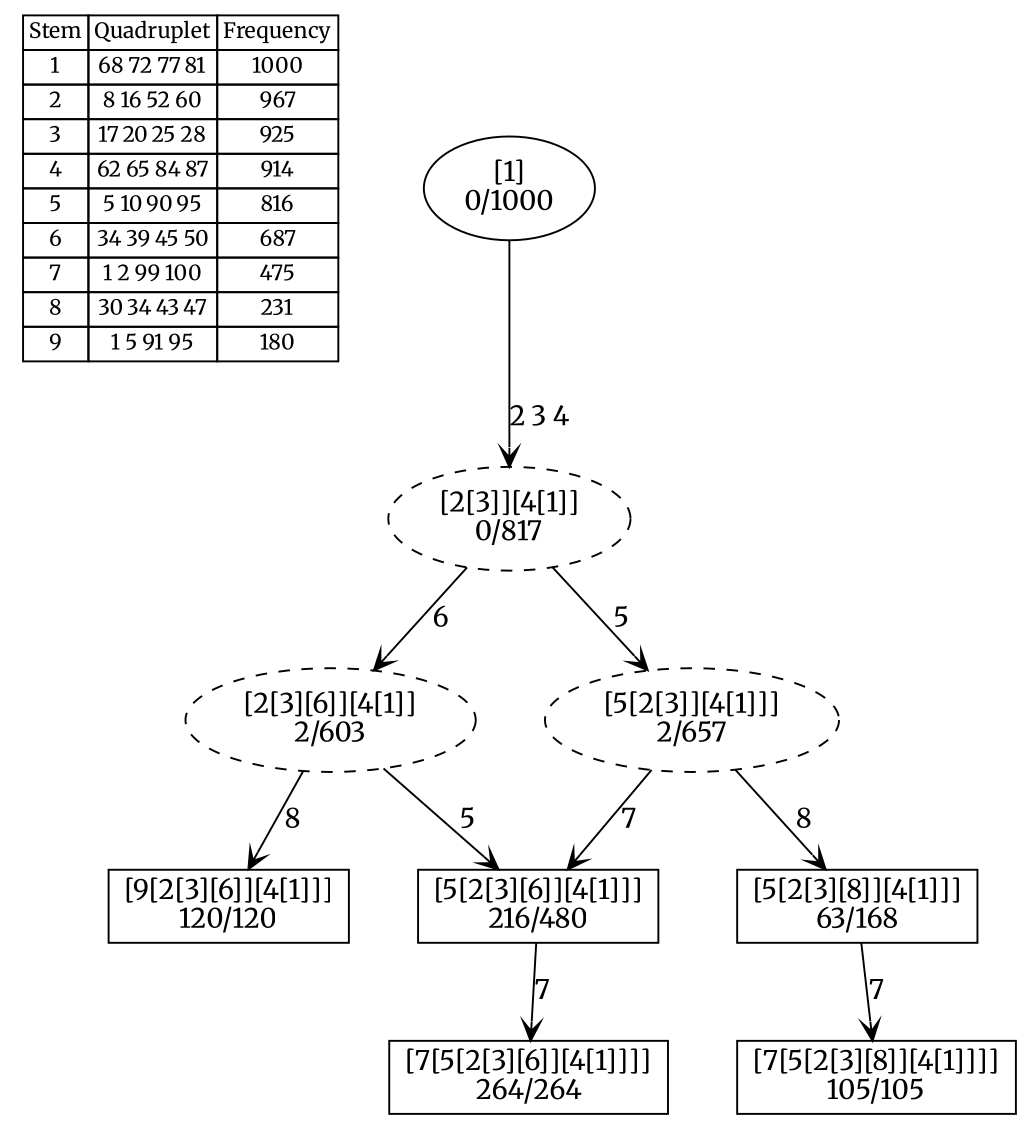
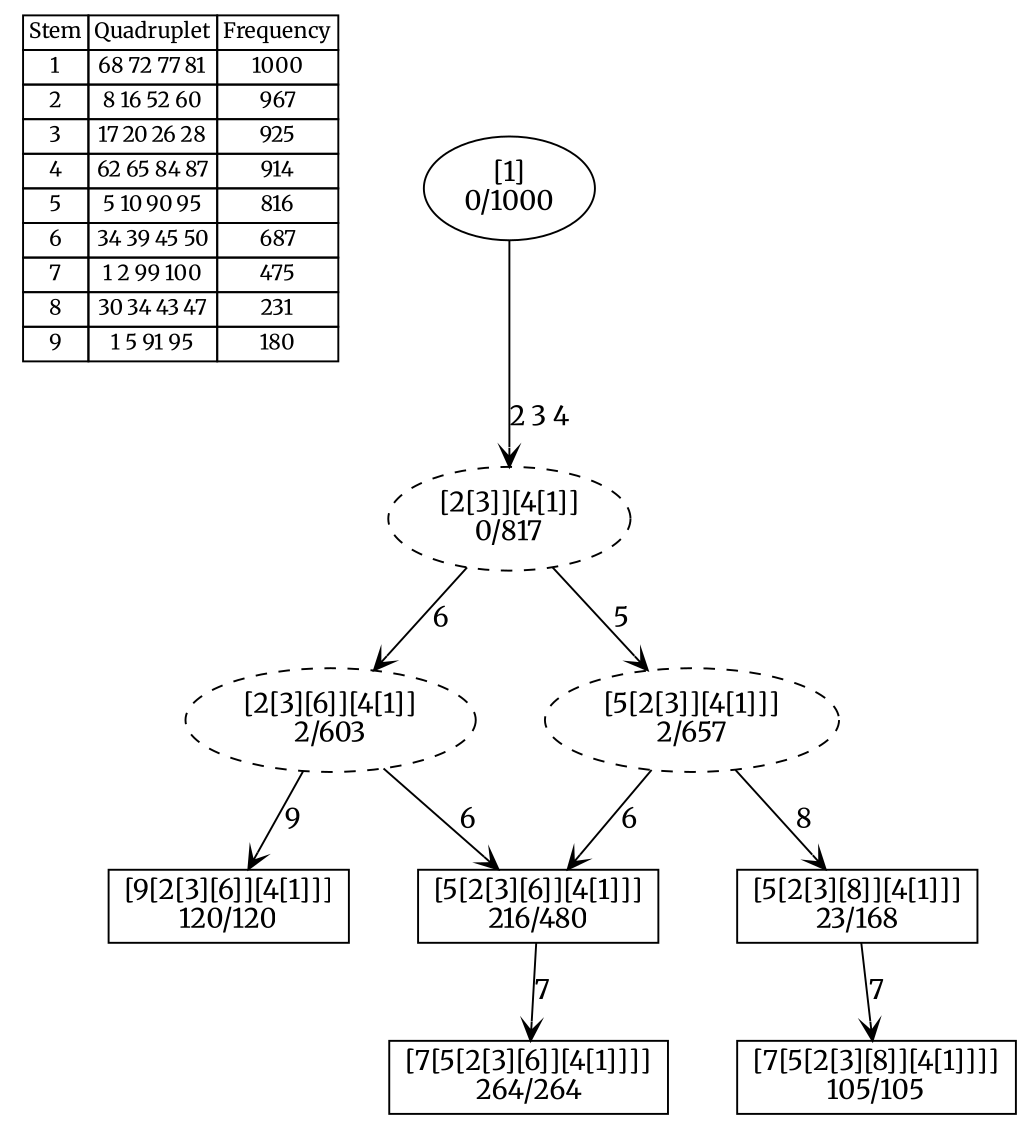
node "Stem": text "17 20 25 28" -> "17 20 26 28"
edge "[2[3][6]][4[1]] 2/603" -> "[9[2[3][6]][4[1]]] 120/120": label "8 " -> "9 "
edge "[2[3][6]][4[1]] 2/603" -> "[5[2[3][6]][4[1]]] 216/480": label "5 " -> "6 "
edge "[5[2[3]][4[1]]] 2/657" -> "[5[2[3][6]][4[1]]] 216/480": label "7 " -> "6 "
node "[5[2[3][8]][4[1]]] 63/168": label "[5[2[3][8]][4[1]]] 63/168" -> "[5[2[3][8]][4[1]]] 23/168"
